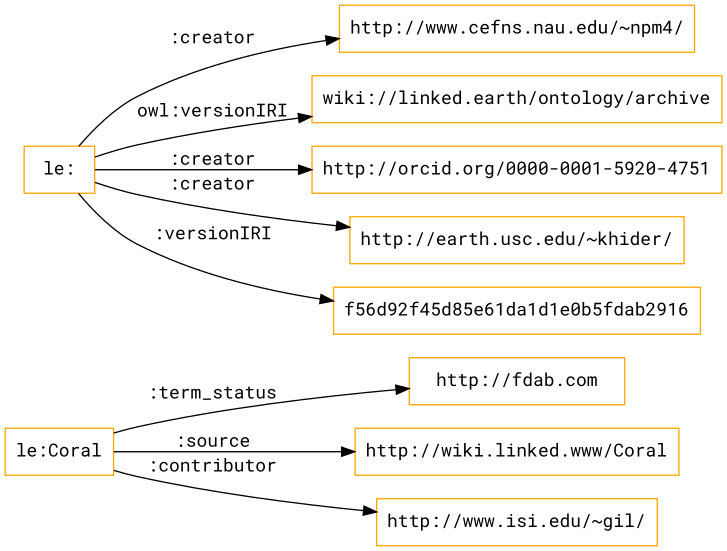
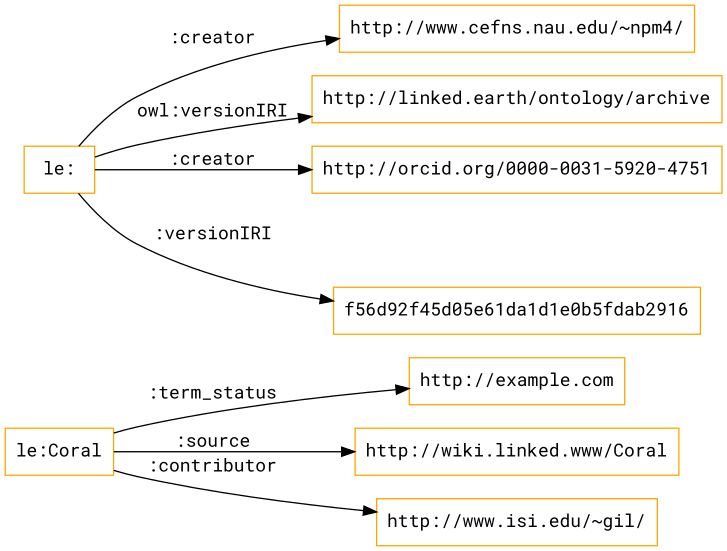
node "wiki://linked.earth/ontology/archive": label "wiki://linked.earth/ontology/archive" -> "http://linked.earth/ontology/archive"
node "http://orcid.org/0000-0001-5920-4751": label "http://orcid.org/0000-0001-5920-4751" -> "http://orcid.org/0000-0031-5920-4751"
node "http://earth.usc.edu/~khider/": removed
node "f56d92f45d85e61da1d1e0b5fdab2916": label "f56d92f45d85e61da1d1e0b5fdab2916" -> "f56d92f45d05e61da1d1e0b5fdab2916"
node "http://fdab.com": label "http://fdab.com" -> "http://example.com"
